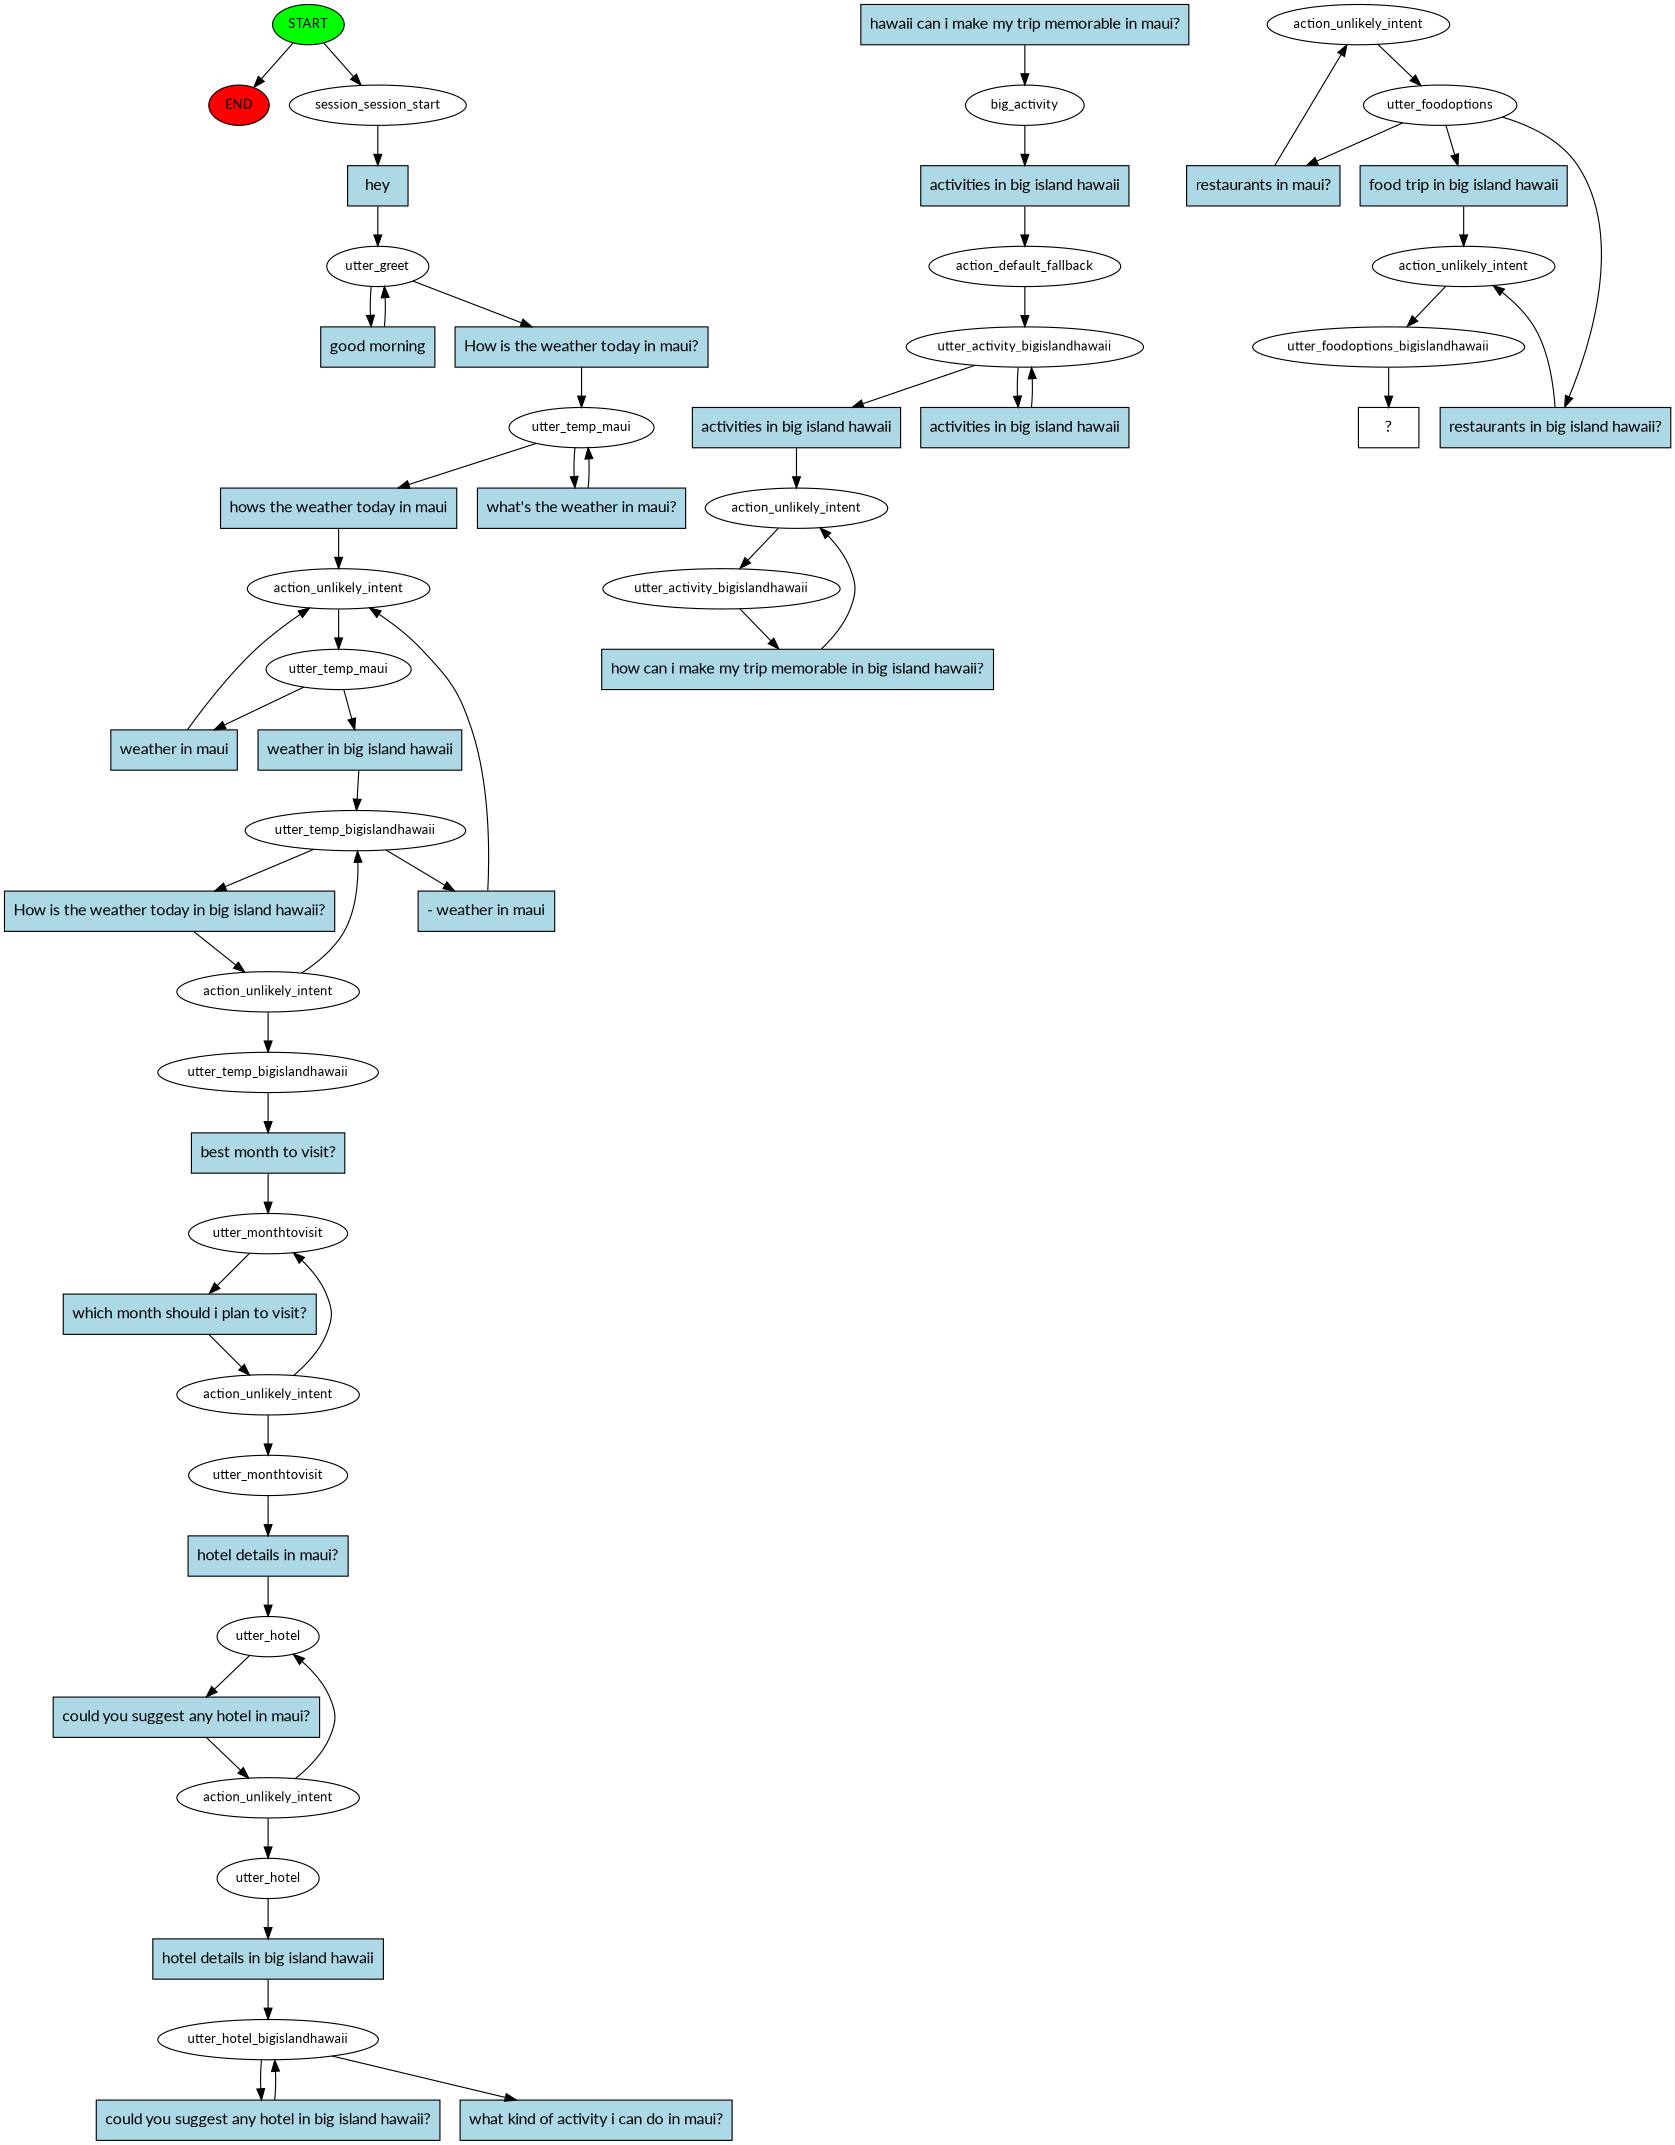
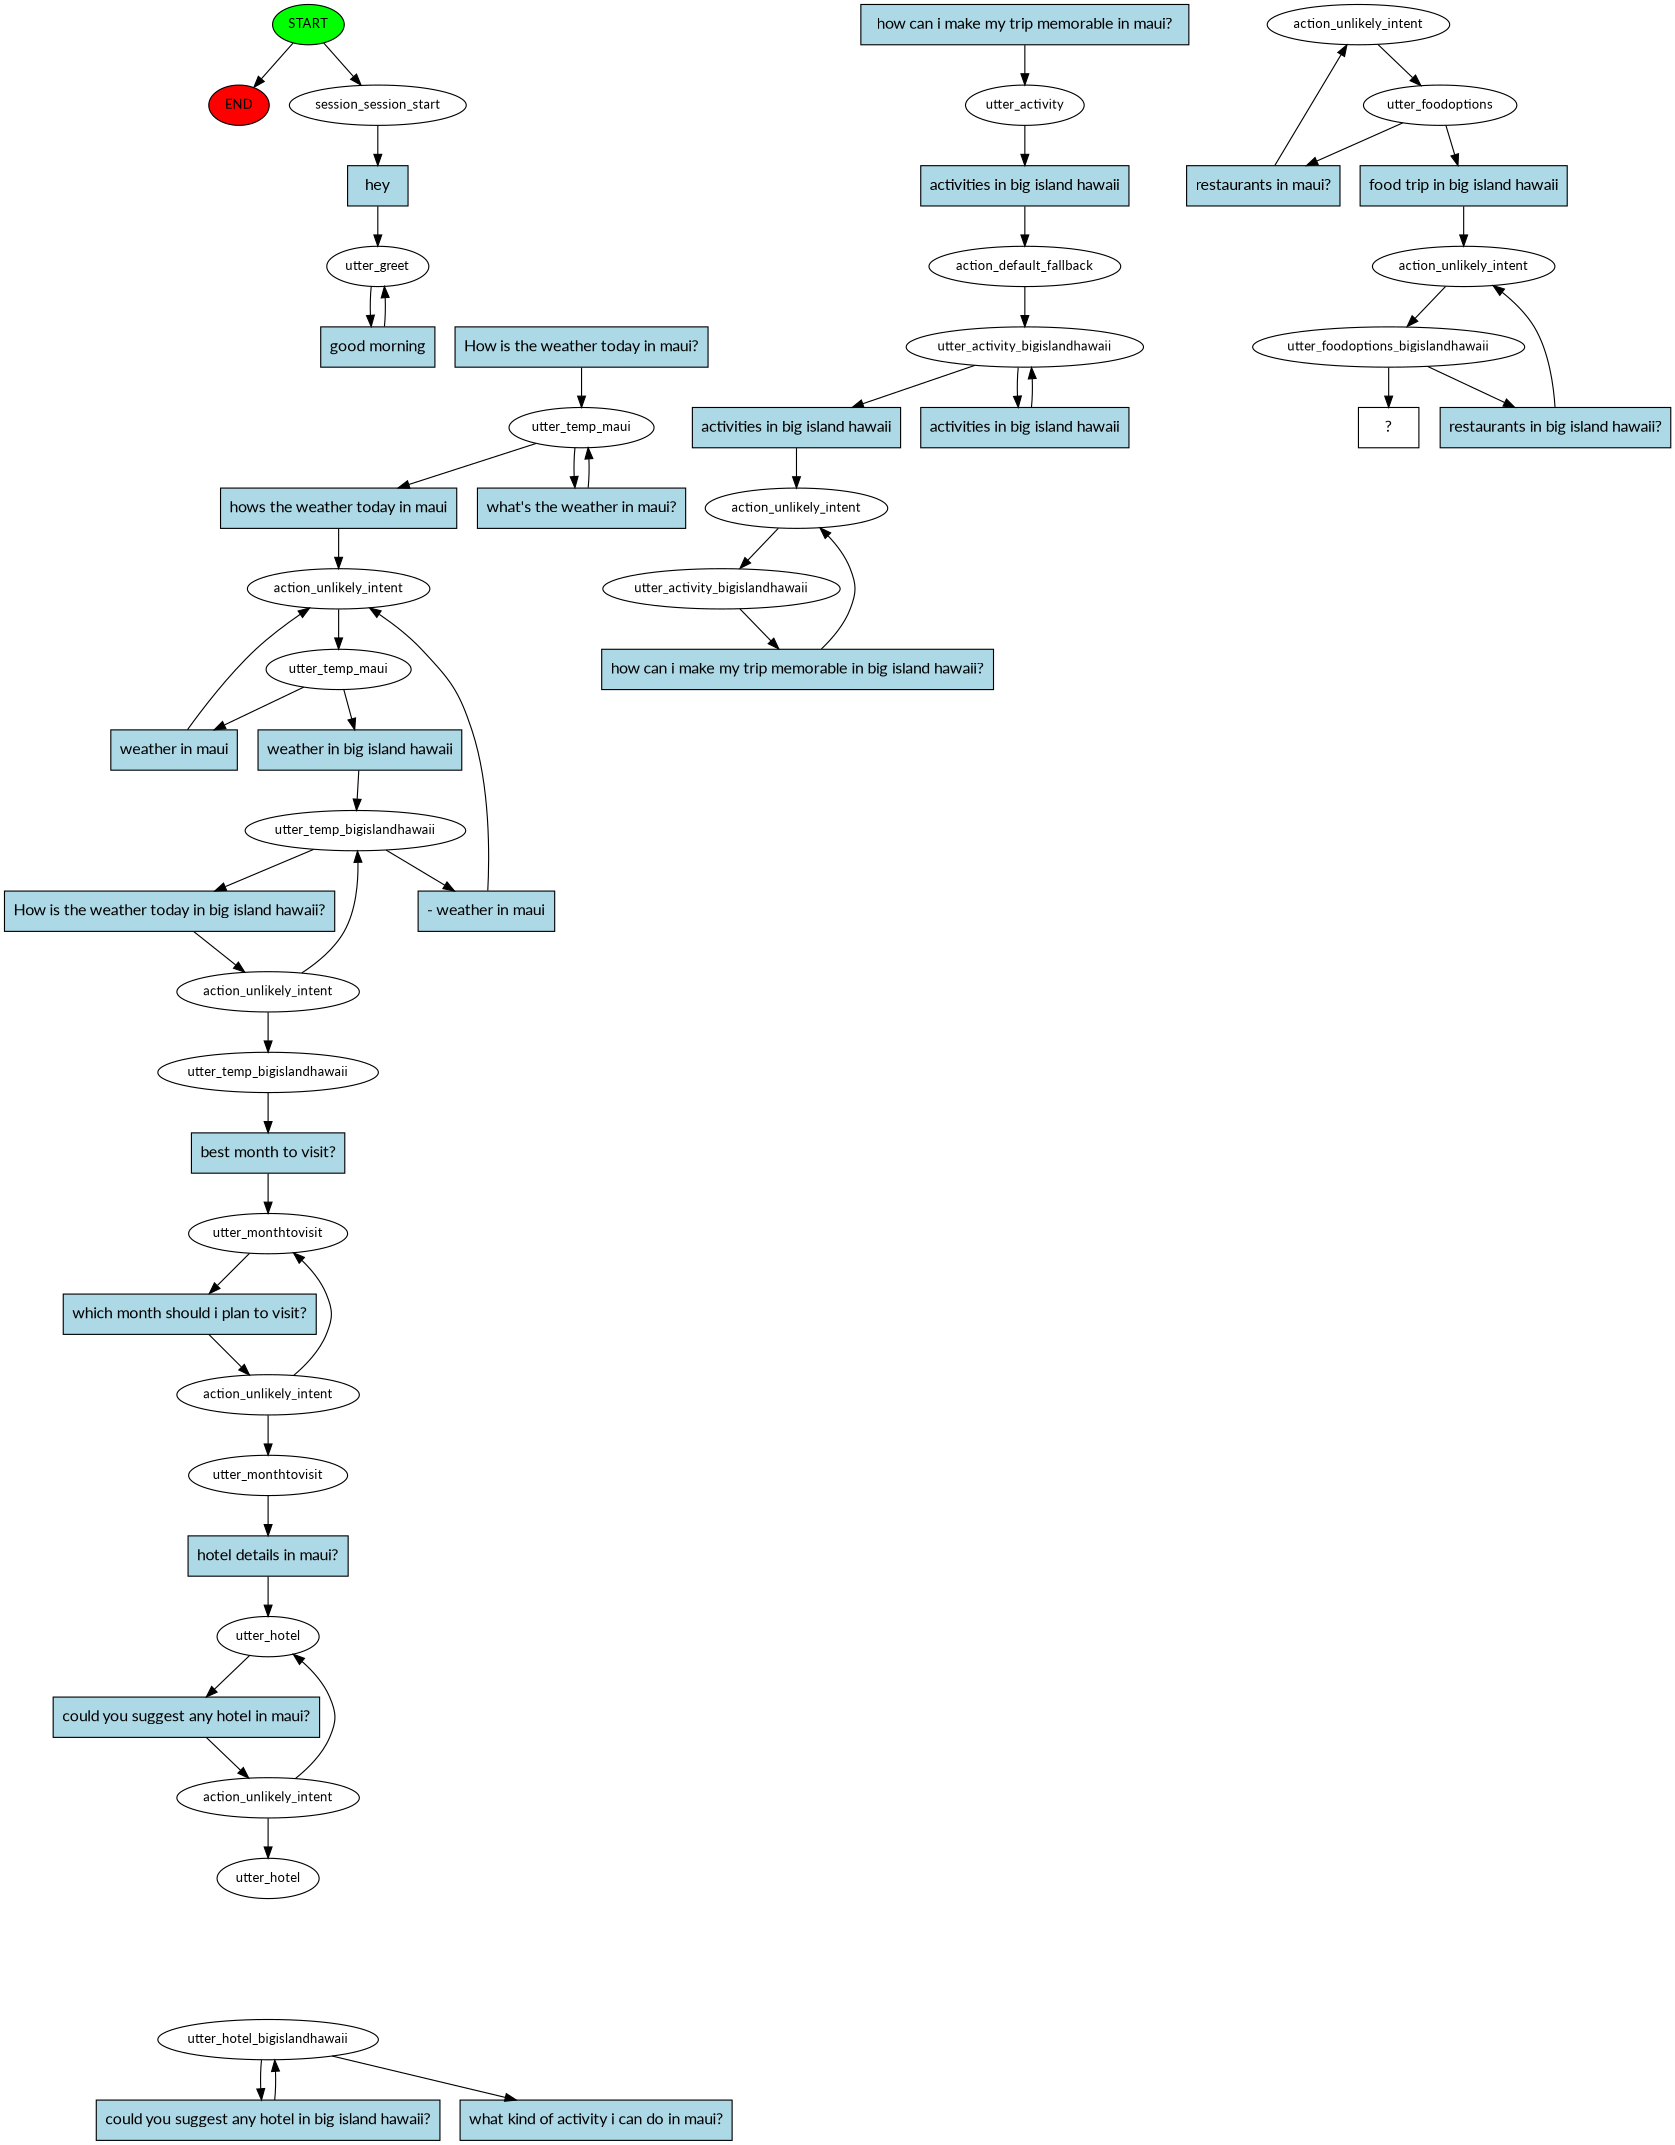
node "hawaii can i make my trip memorable in maui?": label "hawaii can i make my trip memorable in maui?" -> "how can i make my trip memorable in maui?"
node "big_activity": label "big_activity" -> "utter_activity"
edge "utter_foodoptions" -> "restaurants in big island hawaii?": now "utter_foodoptions_bigislandhawaii" -> "restaurants in big island hawaii?"
edge "utter_greet" -> "How is the weather today in maui?": removed
node "hotel details in big island hawaii": removed
